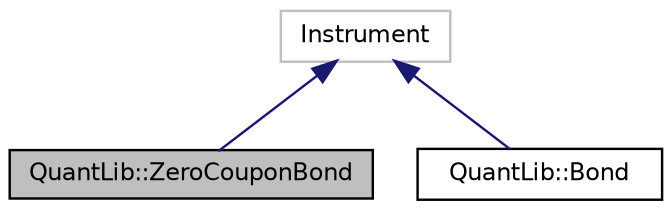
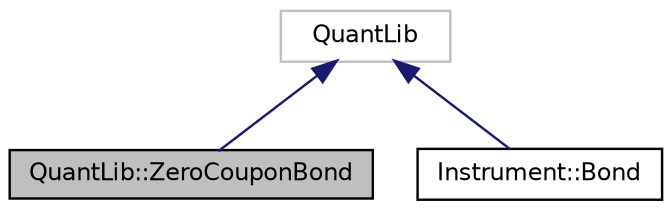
node "Instrument": label "Instrument" -> "QuantLib"
node "QuantLib::Bond": label "QuantLib::Bond" -> "Instrument::Bond"
